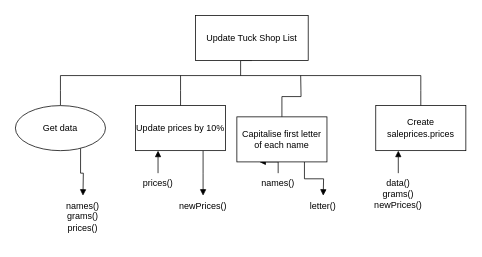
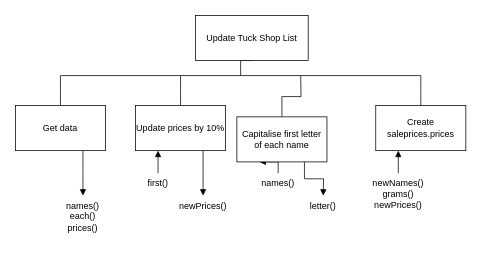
node "Get data": shape ellipse -> rectangle
node "prices()": label "prices()" -> "first()"
node "data() grams() newPrices()": label "data() grams() newPrices()" -> "newNames() grams() newPrices()"
node "names() grams() prices()": label "names() grams() prices()" -> "names() each() prices()"
